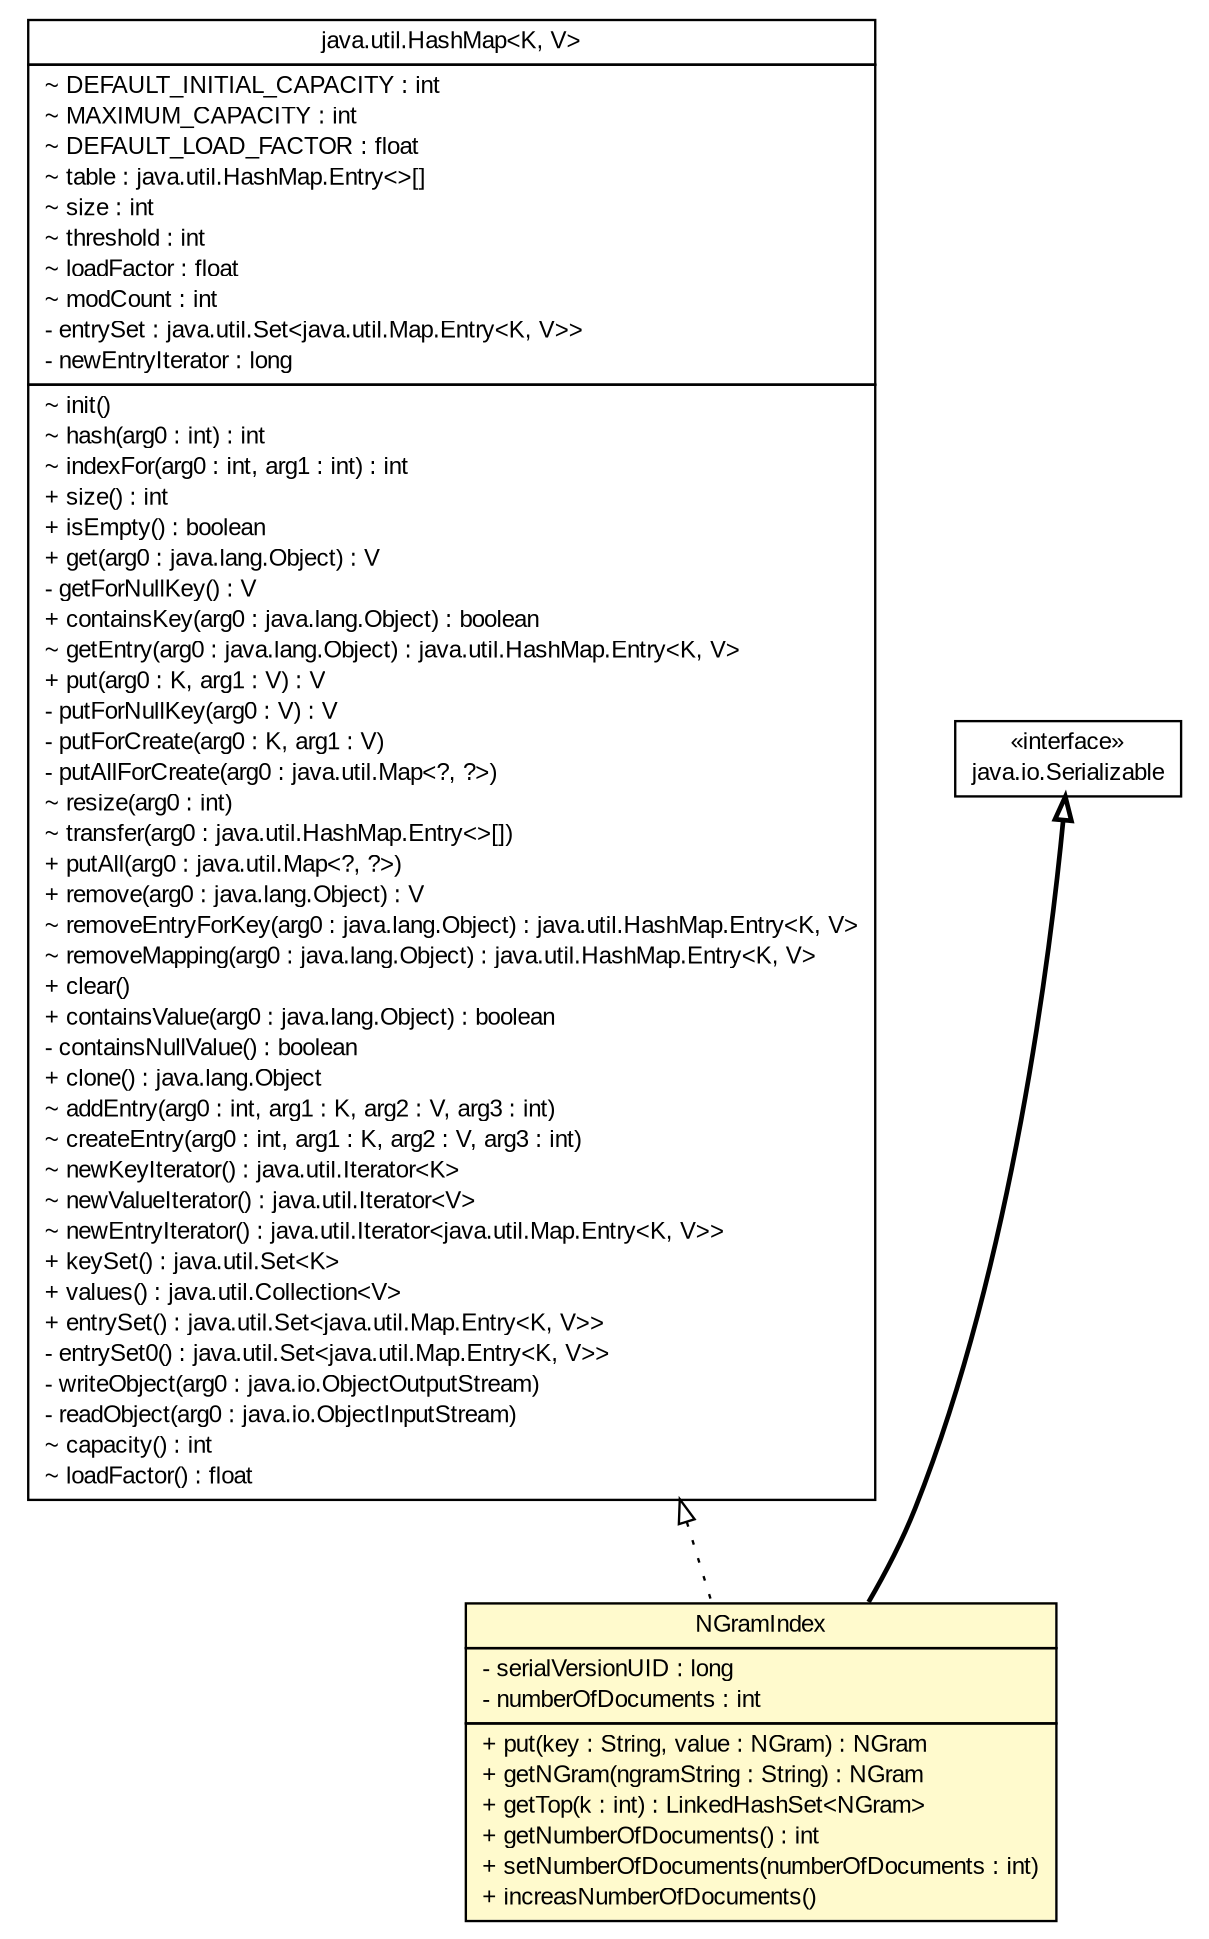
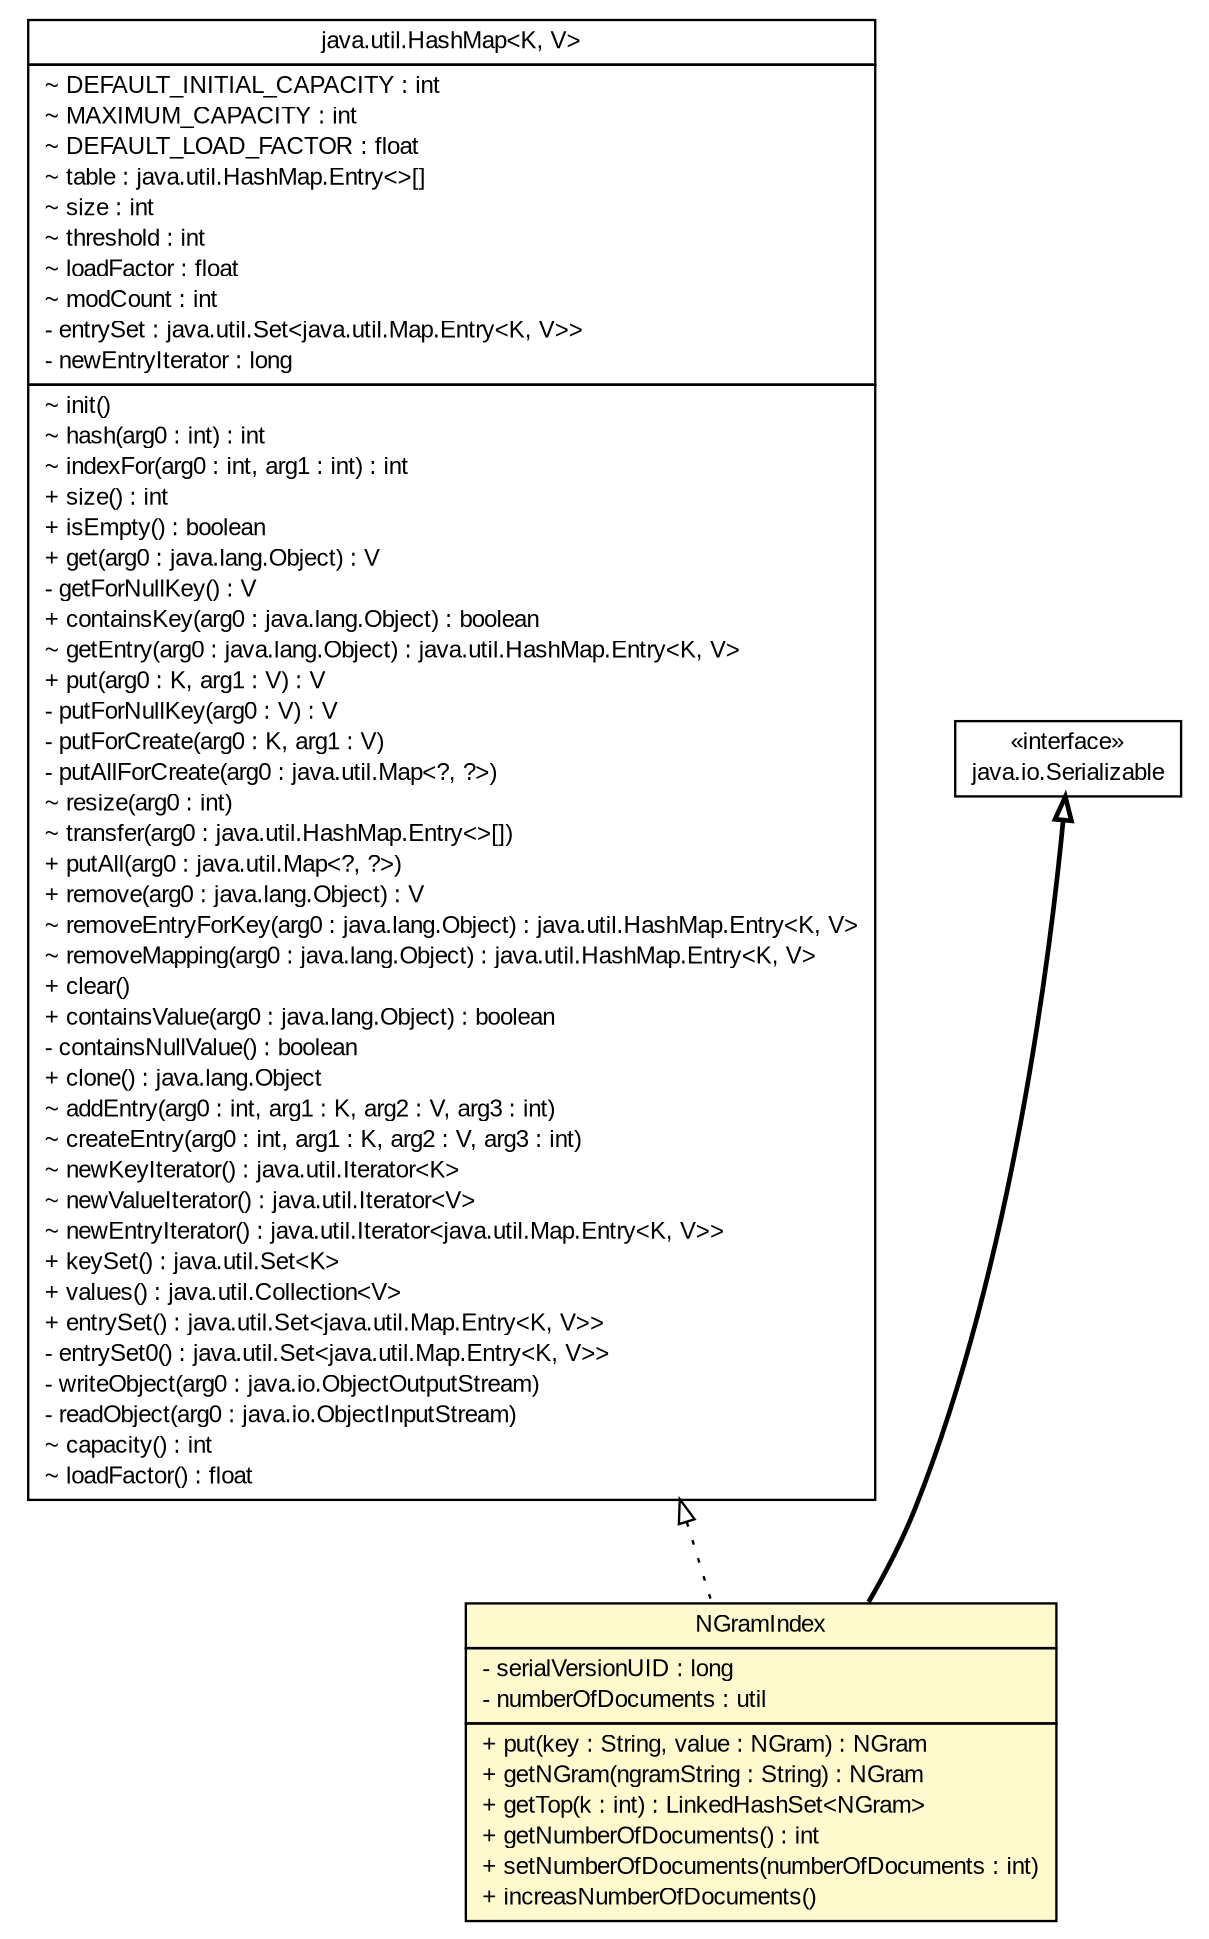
node "NGramIndex": text "- numberOfDocuments : int" -> "- numberOfDocuments : util"
